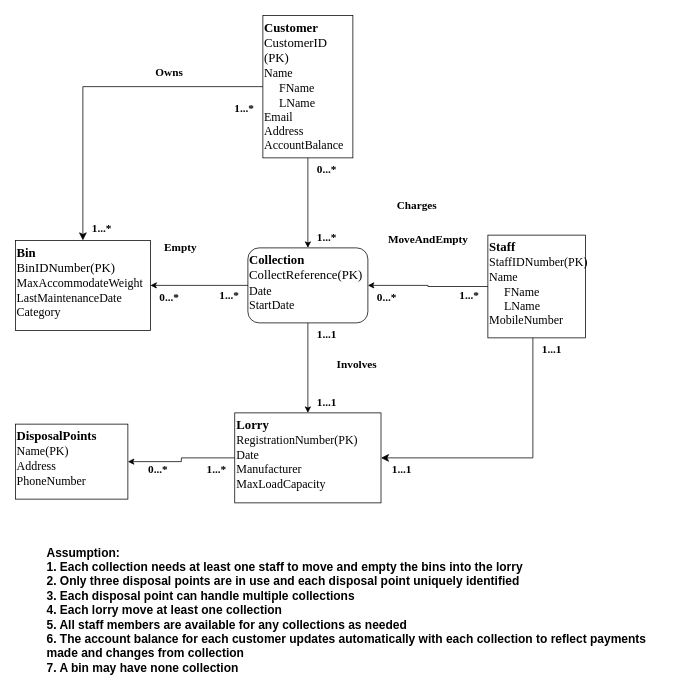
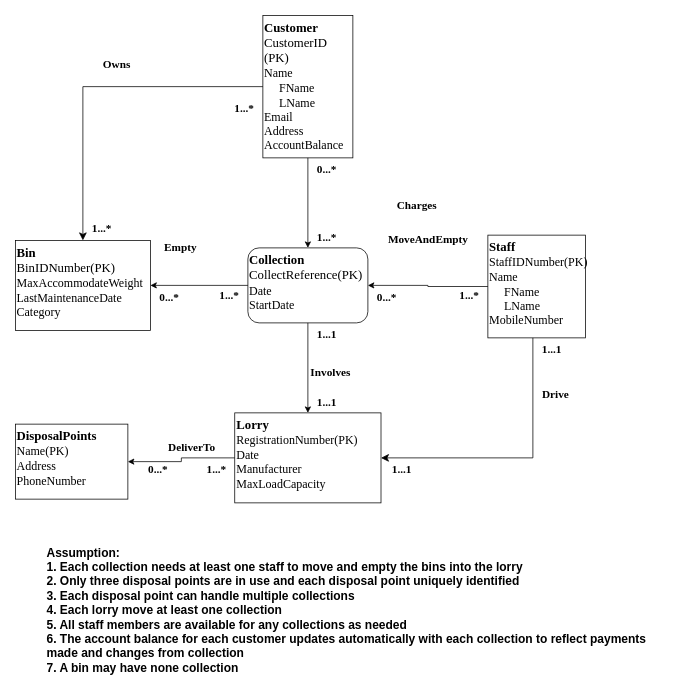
node "Owns": moved (169, 72) -> (117, 64)
node "Involves": moved (357, 364) -> (330, 372)
node "Drive": added
node "DeliverTo": added
